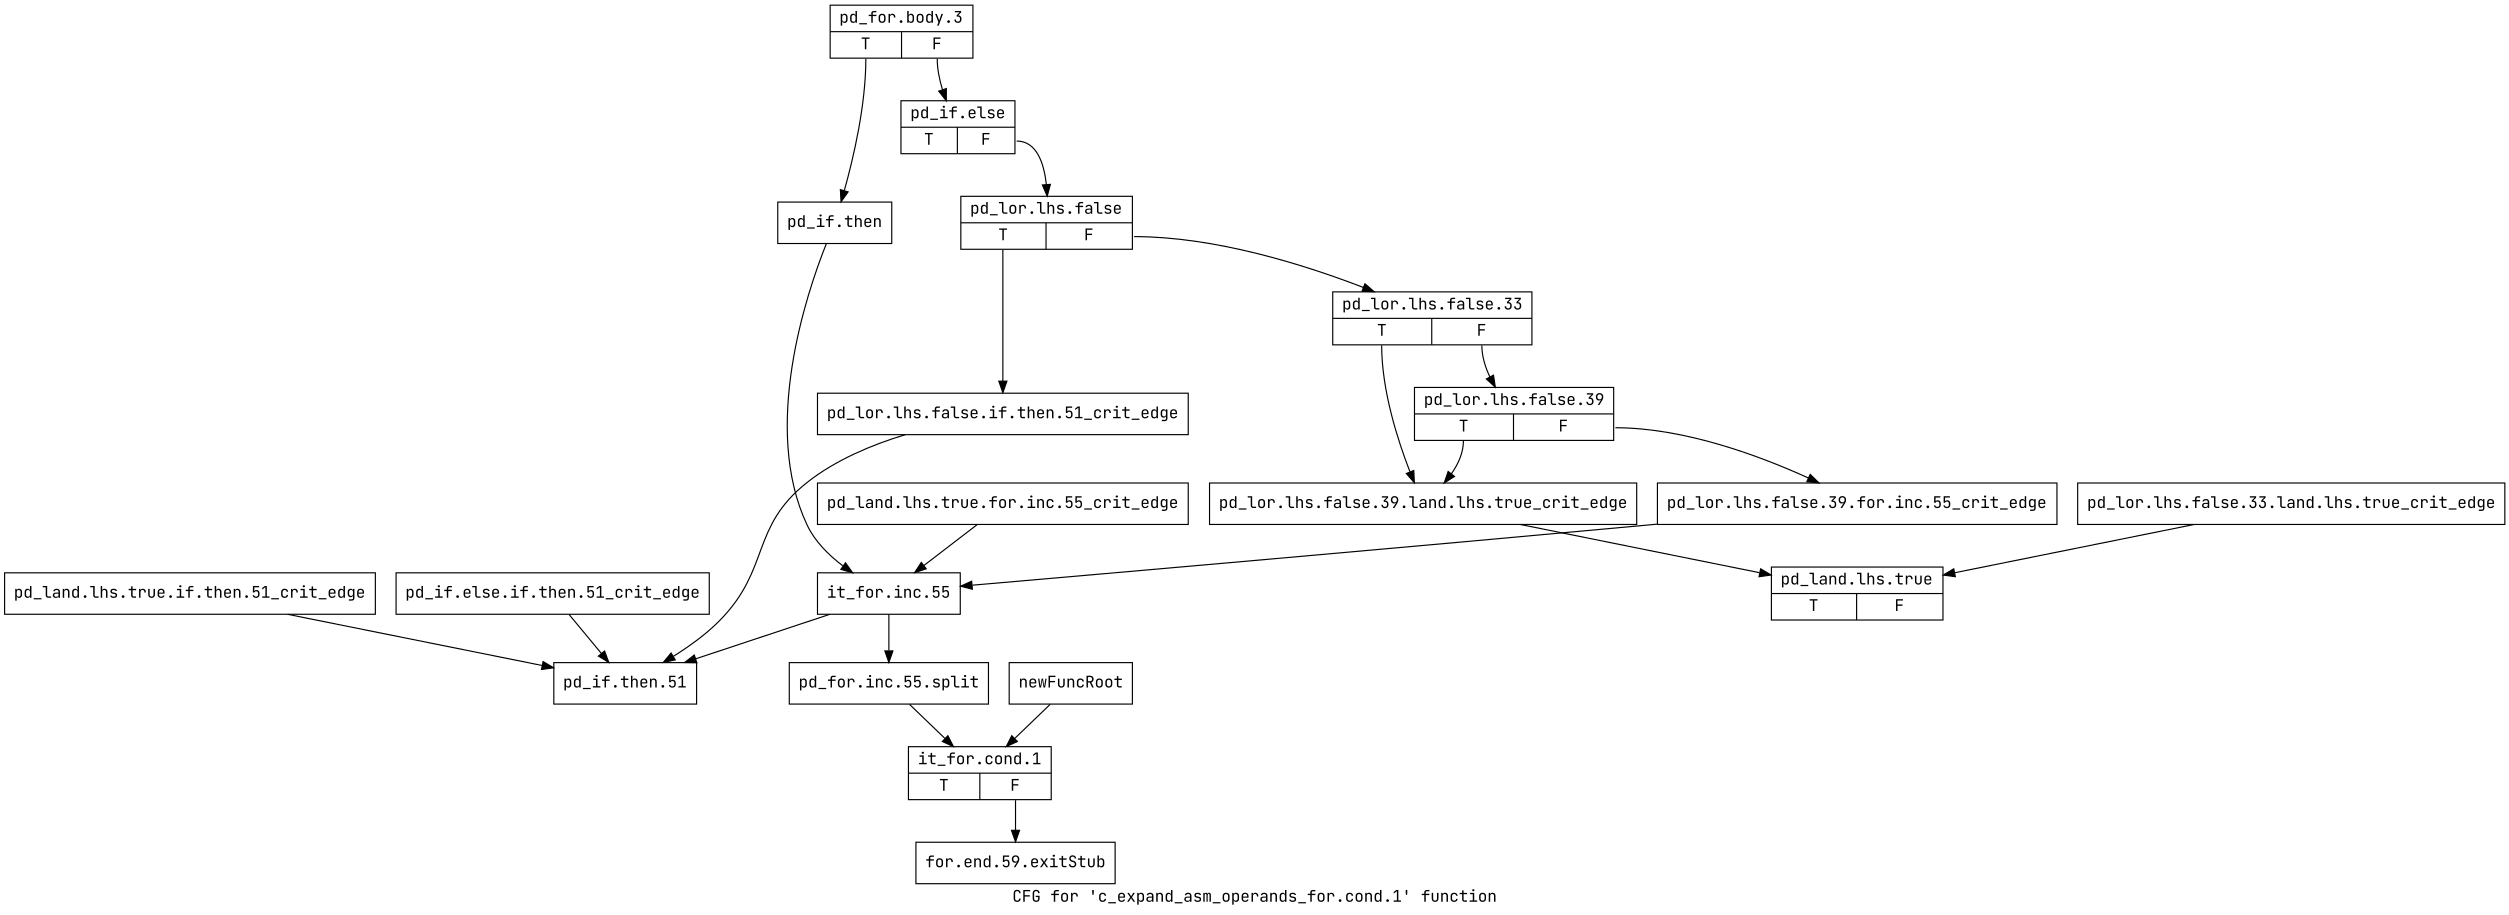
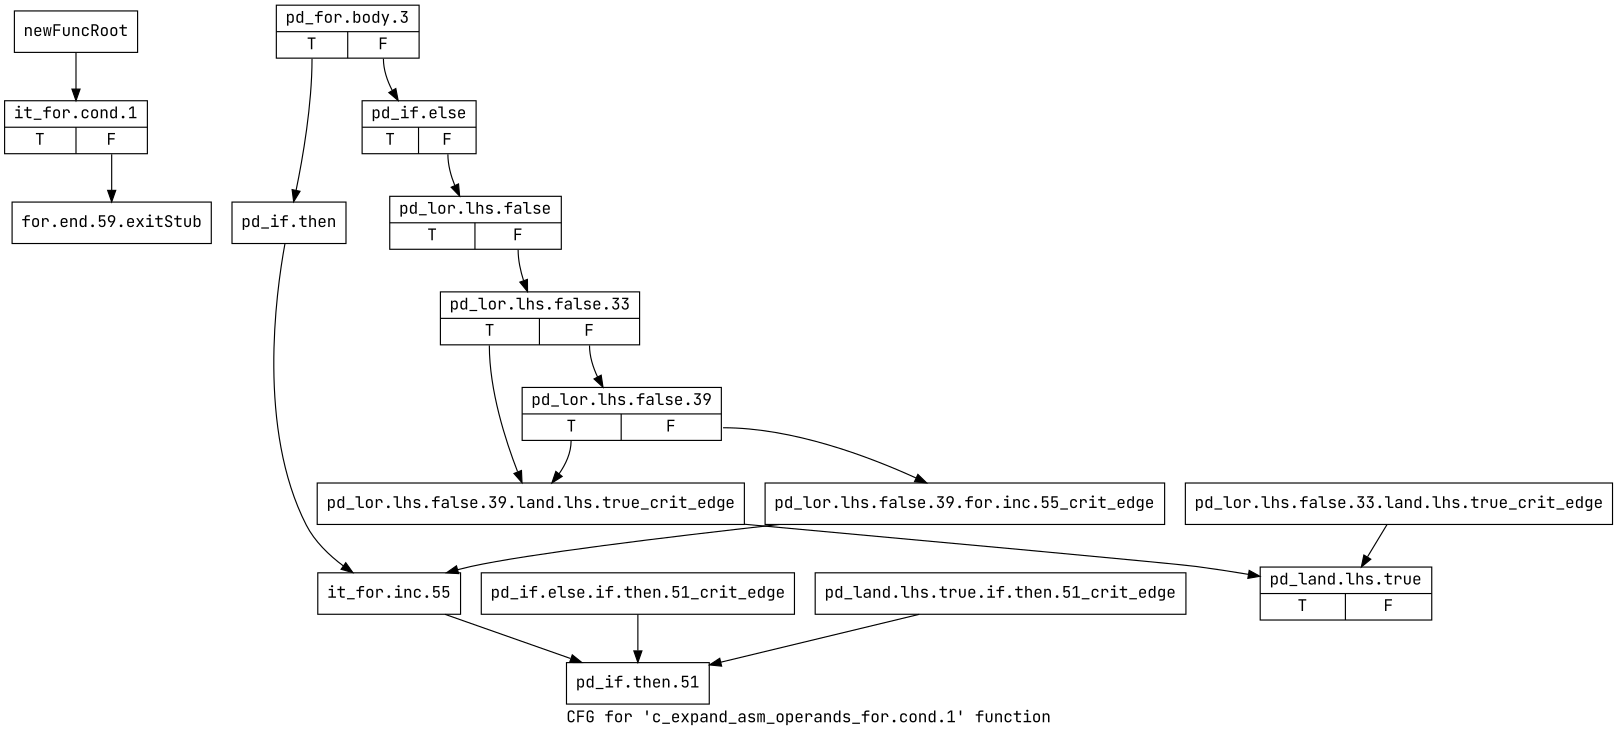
node "pd_lor.lhs.false.if.then.51_crit_edge": removed
node "pd_land.lhs.true.for.inc.55_crit_edge": removed
node "pd_for.inc.55.split": removed
